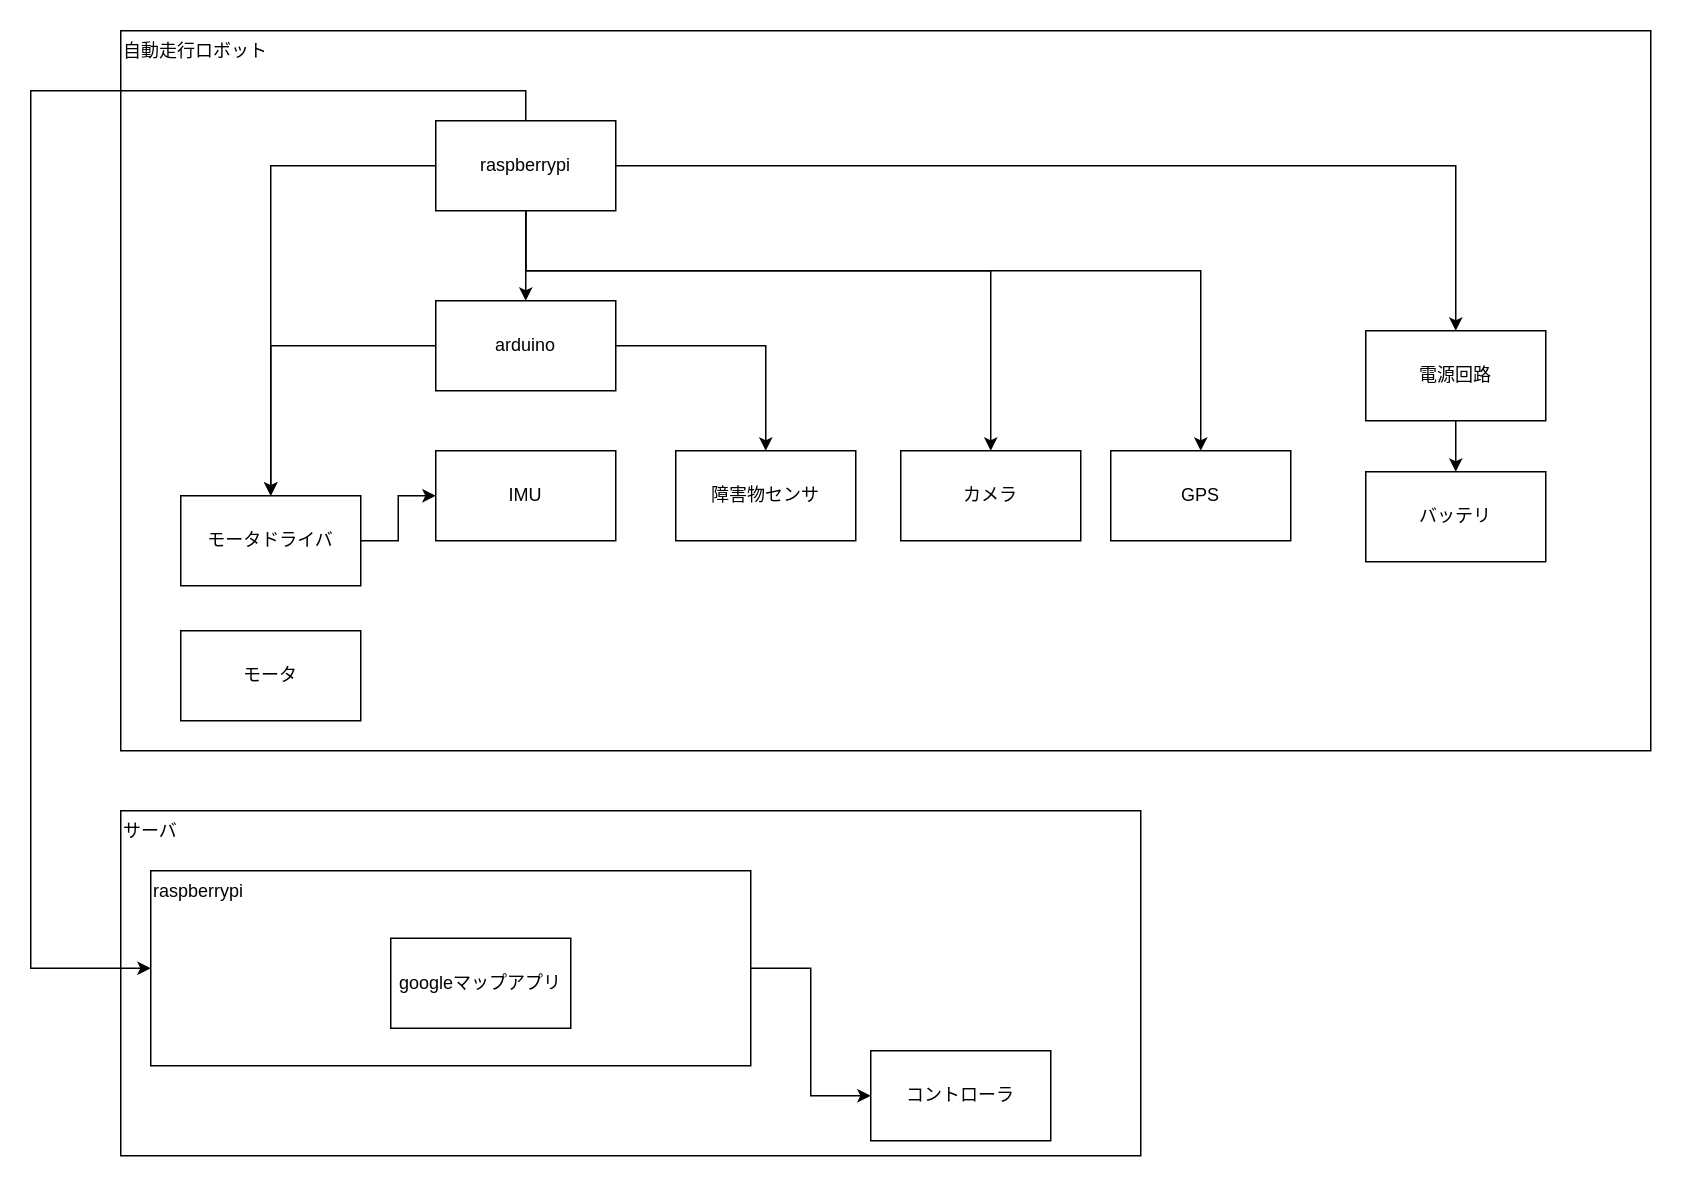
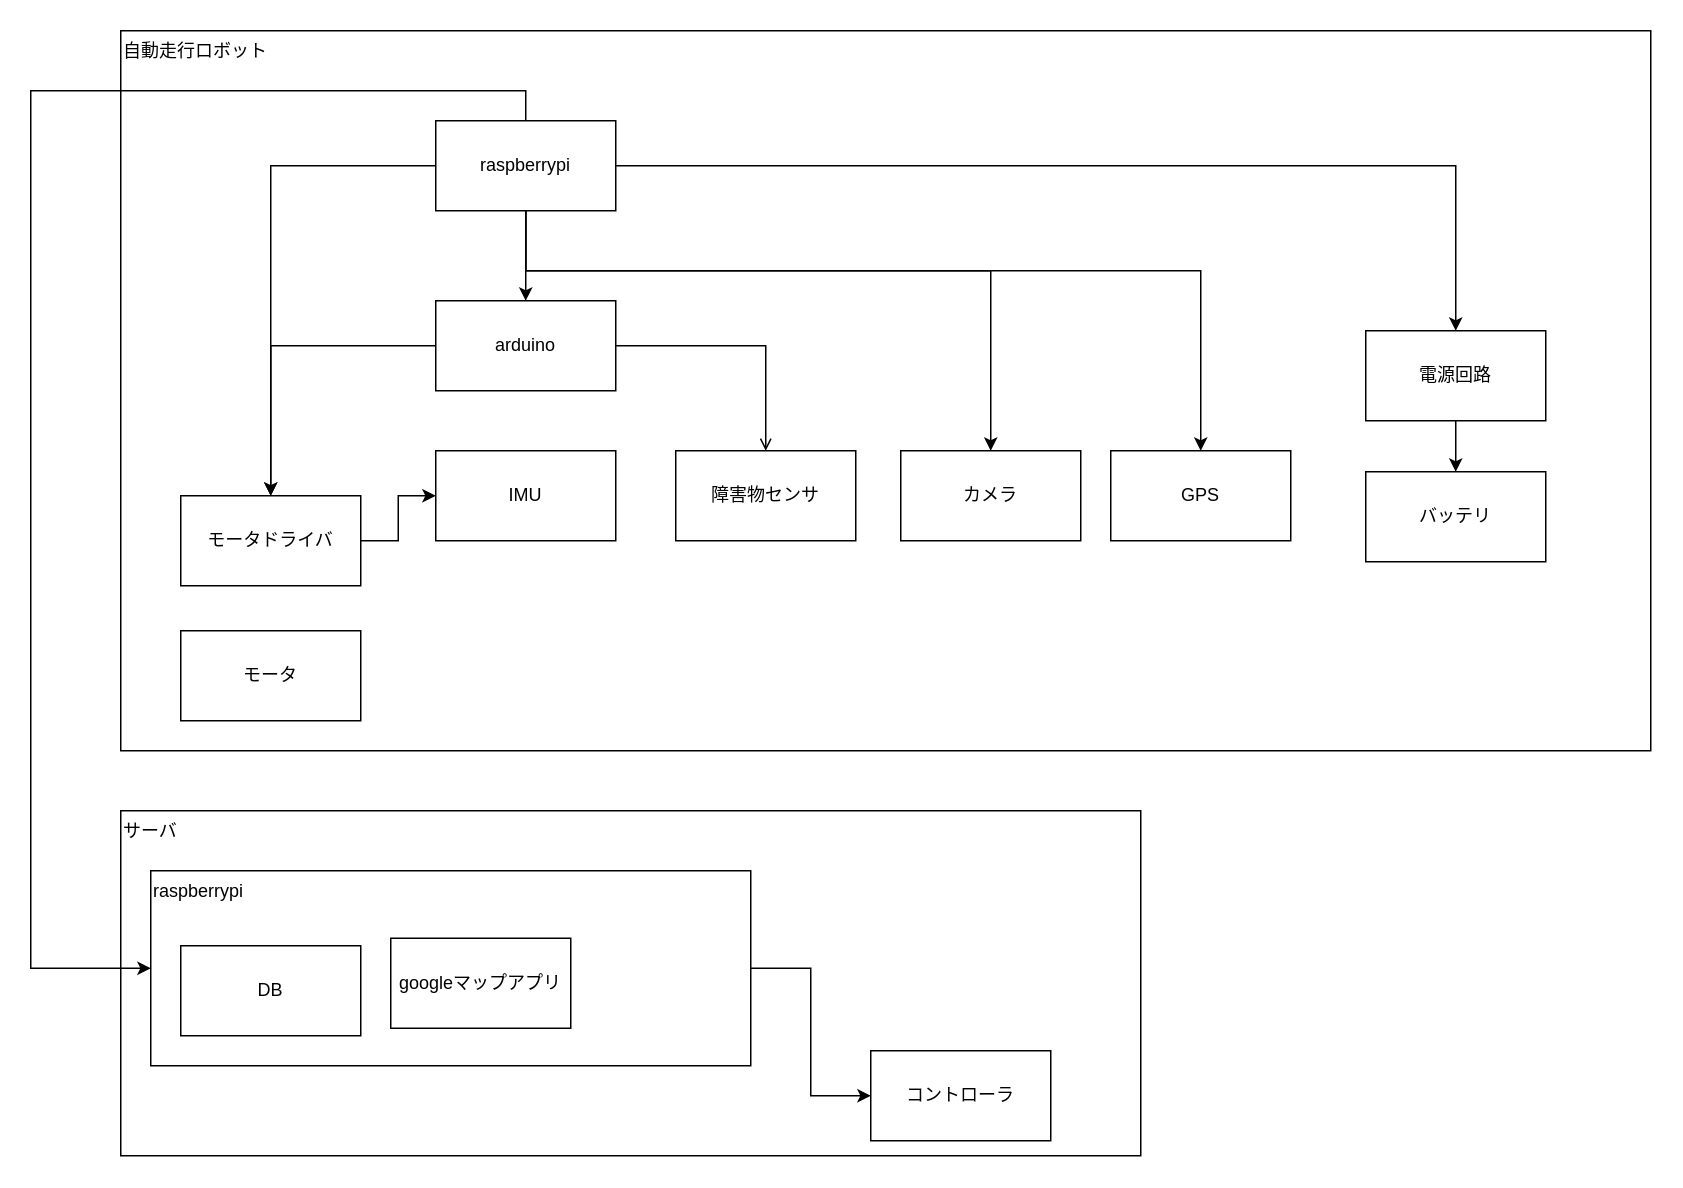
edge "arduino" -> "障害物センサ": arrowhead classic -> open
node "DB": added
